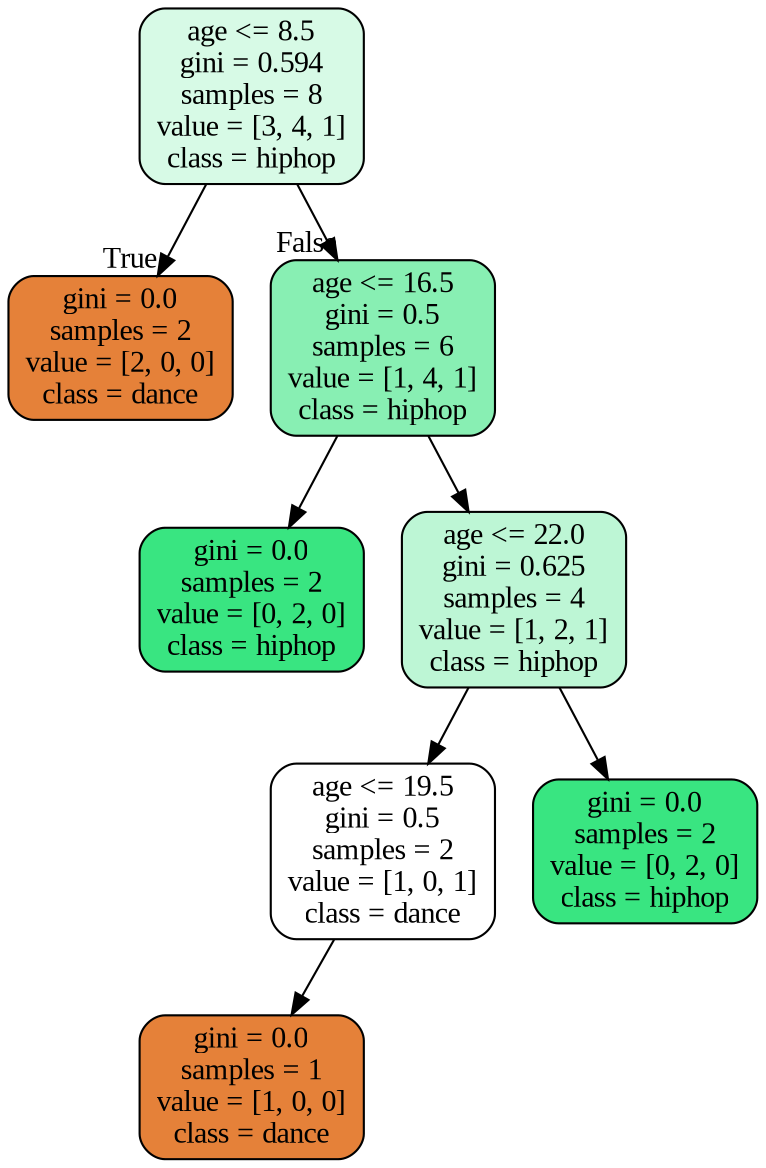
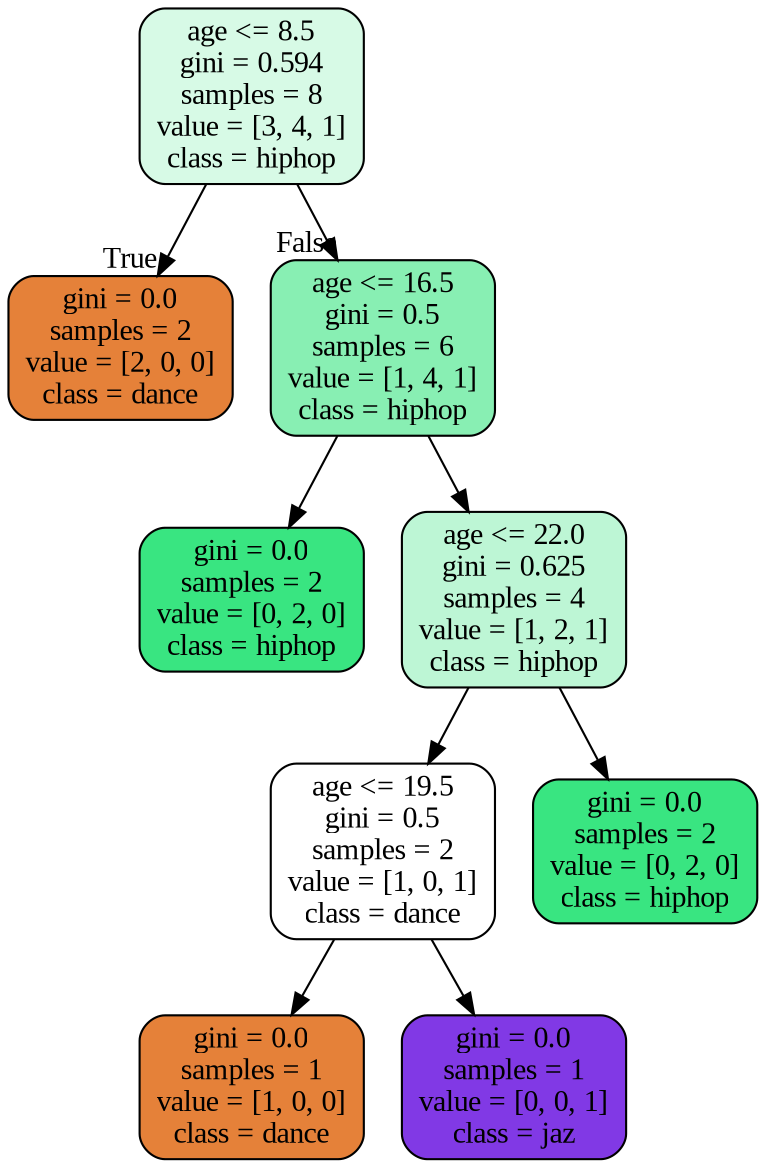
node "gini = 0.0 samples = 1 value = [0, 0, 1] class = jaz": added
